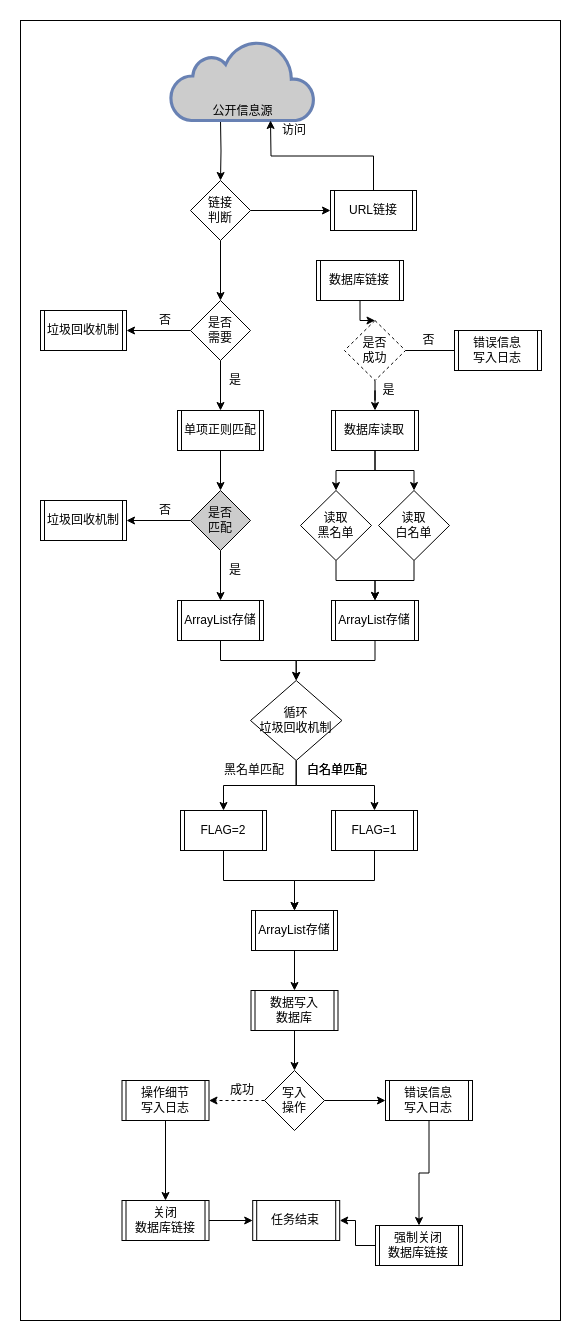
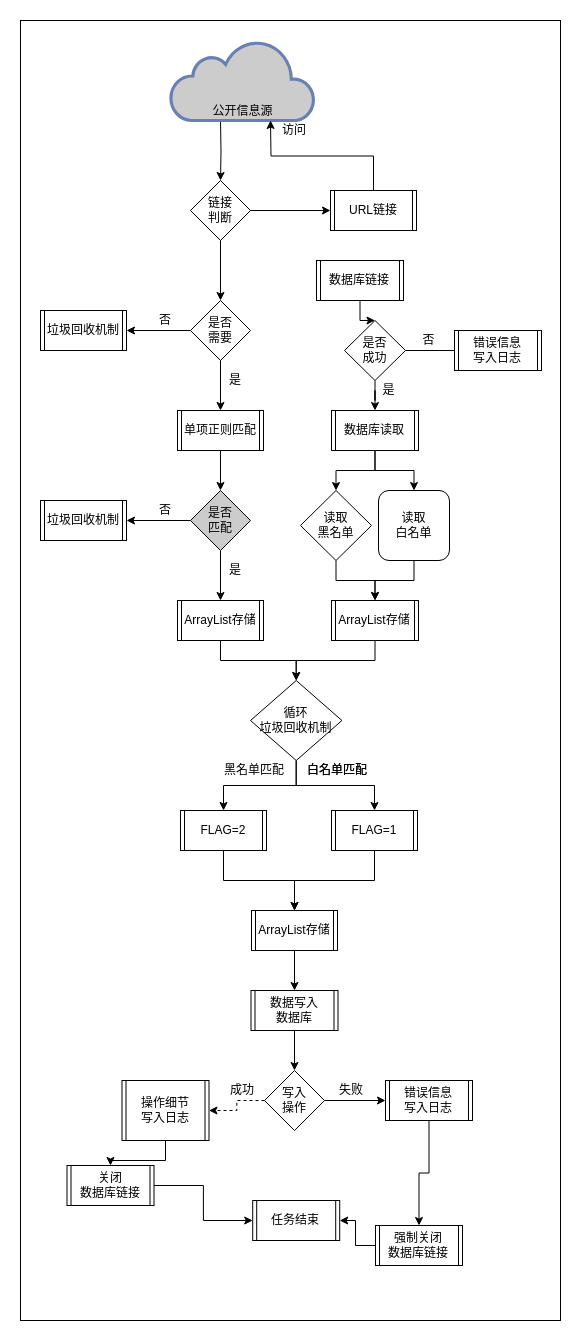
node "是否 成功": style dashed -> solid
node "读取 白名单": shape diamond -> rounded rectangle
node "失败": added
node "操作细节 写入日志": size 87x40 -> 87x60
node "关闭 数据库链接": moved (166, 1221) -> (111, 1186)
